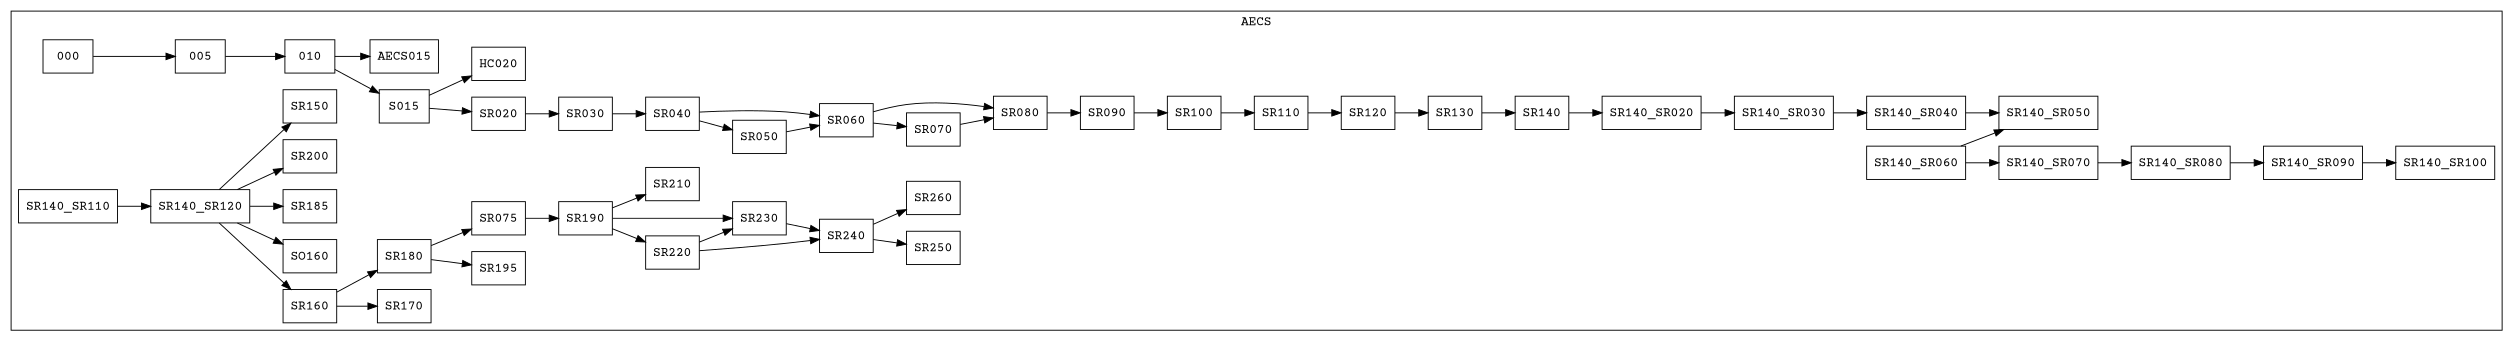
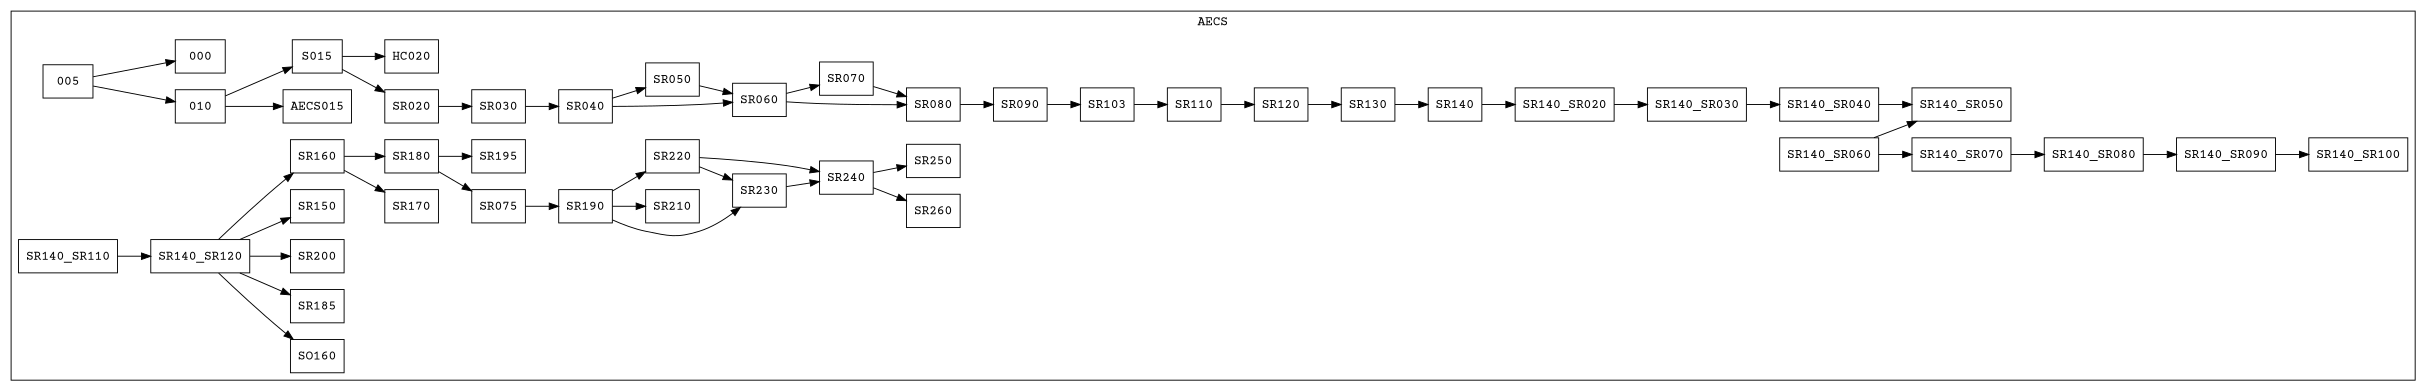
edge "000" -> "005": reversed
node "SR100": label "SR100" -> "SR103"
